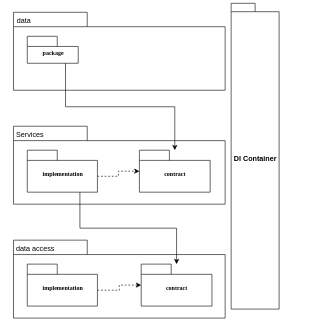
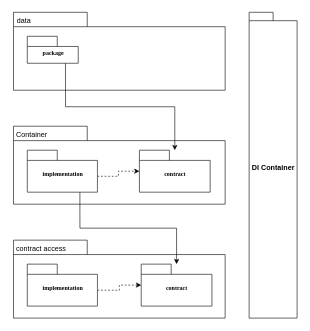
node "Services": label "Services" -> "Container"
node "DI Container": moved (255, 156) -> (273, 165)
node "data access": label "data access" -> "contract access"
